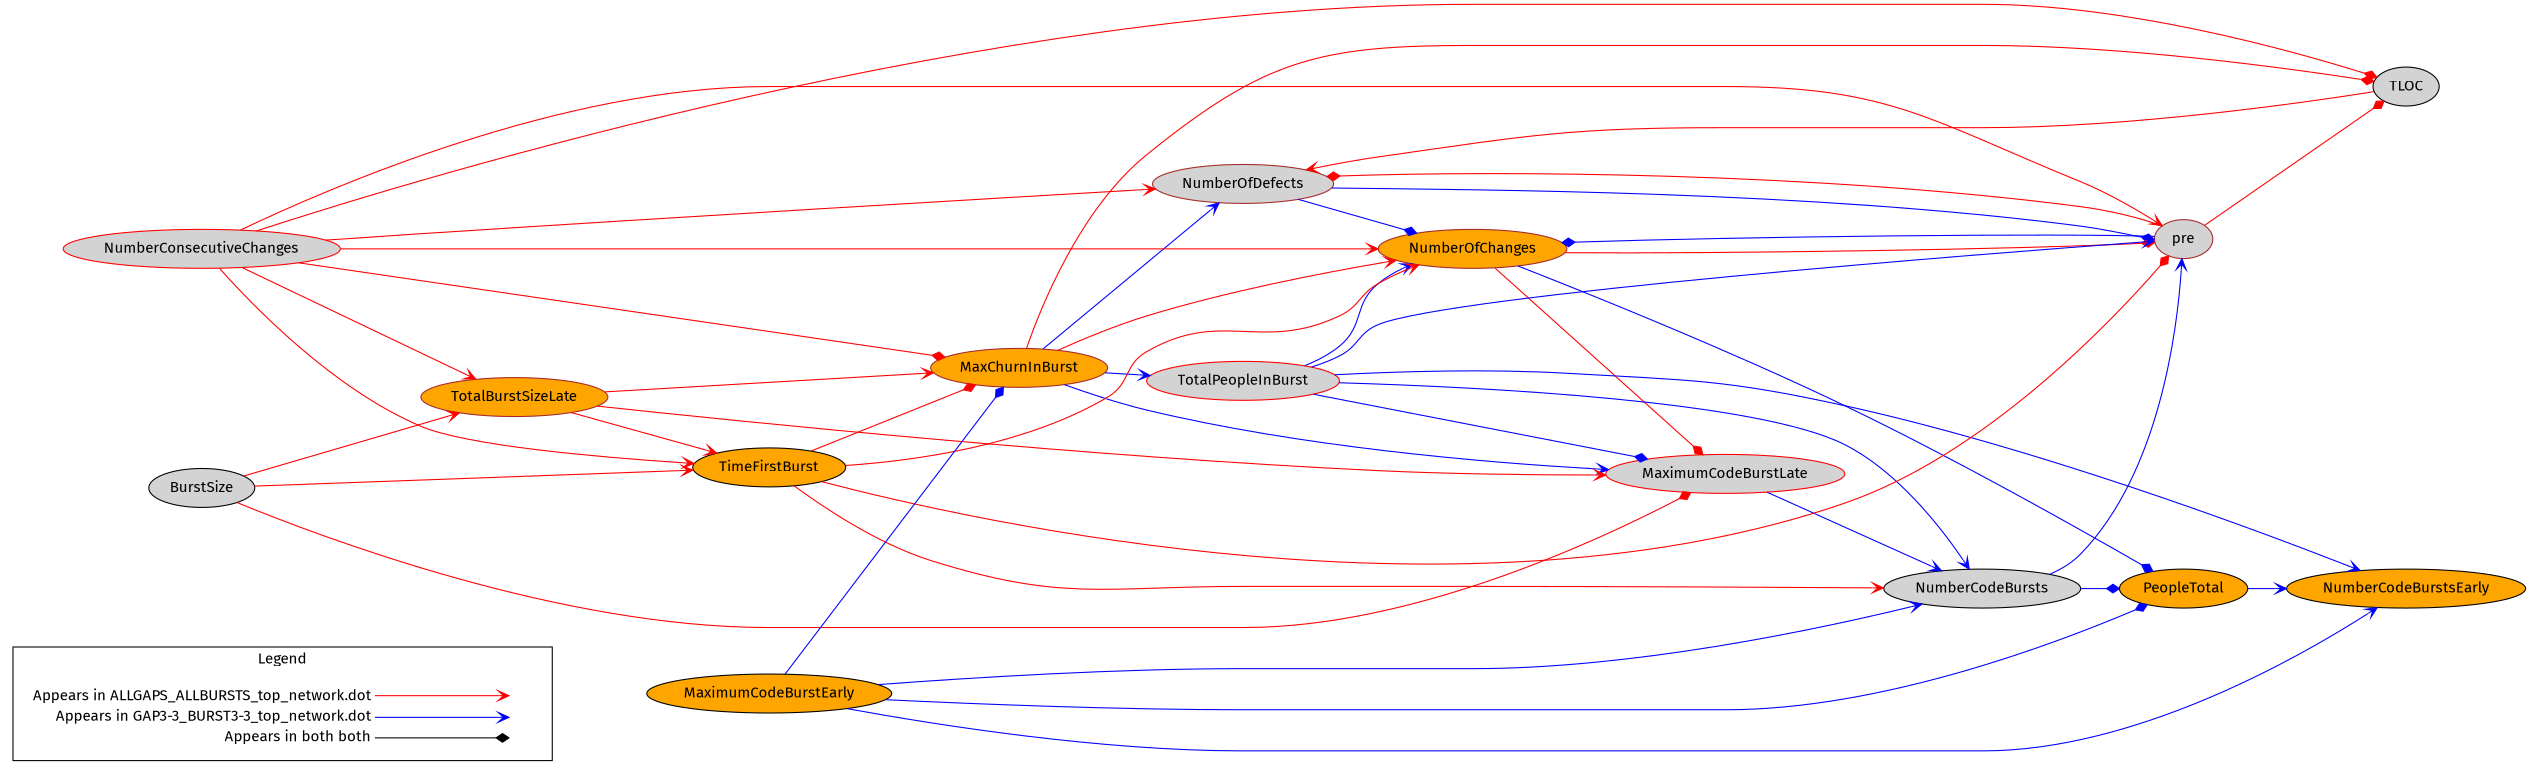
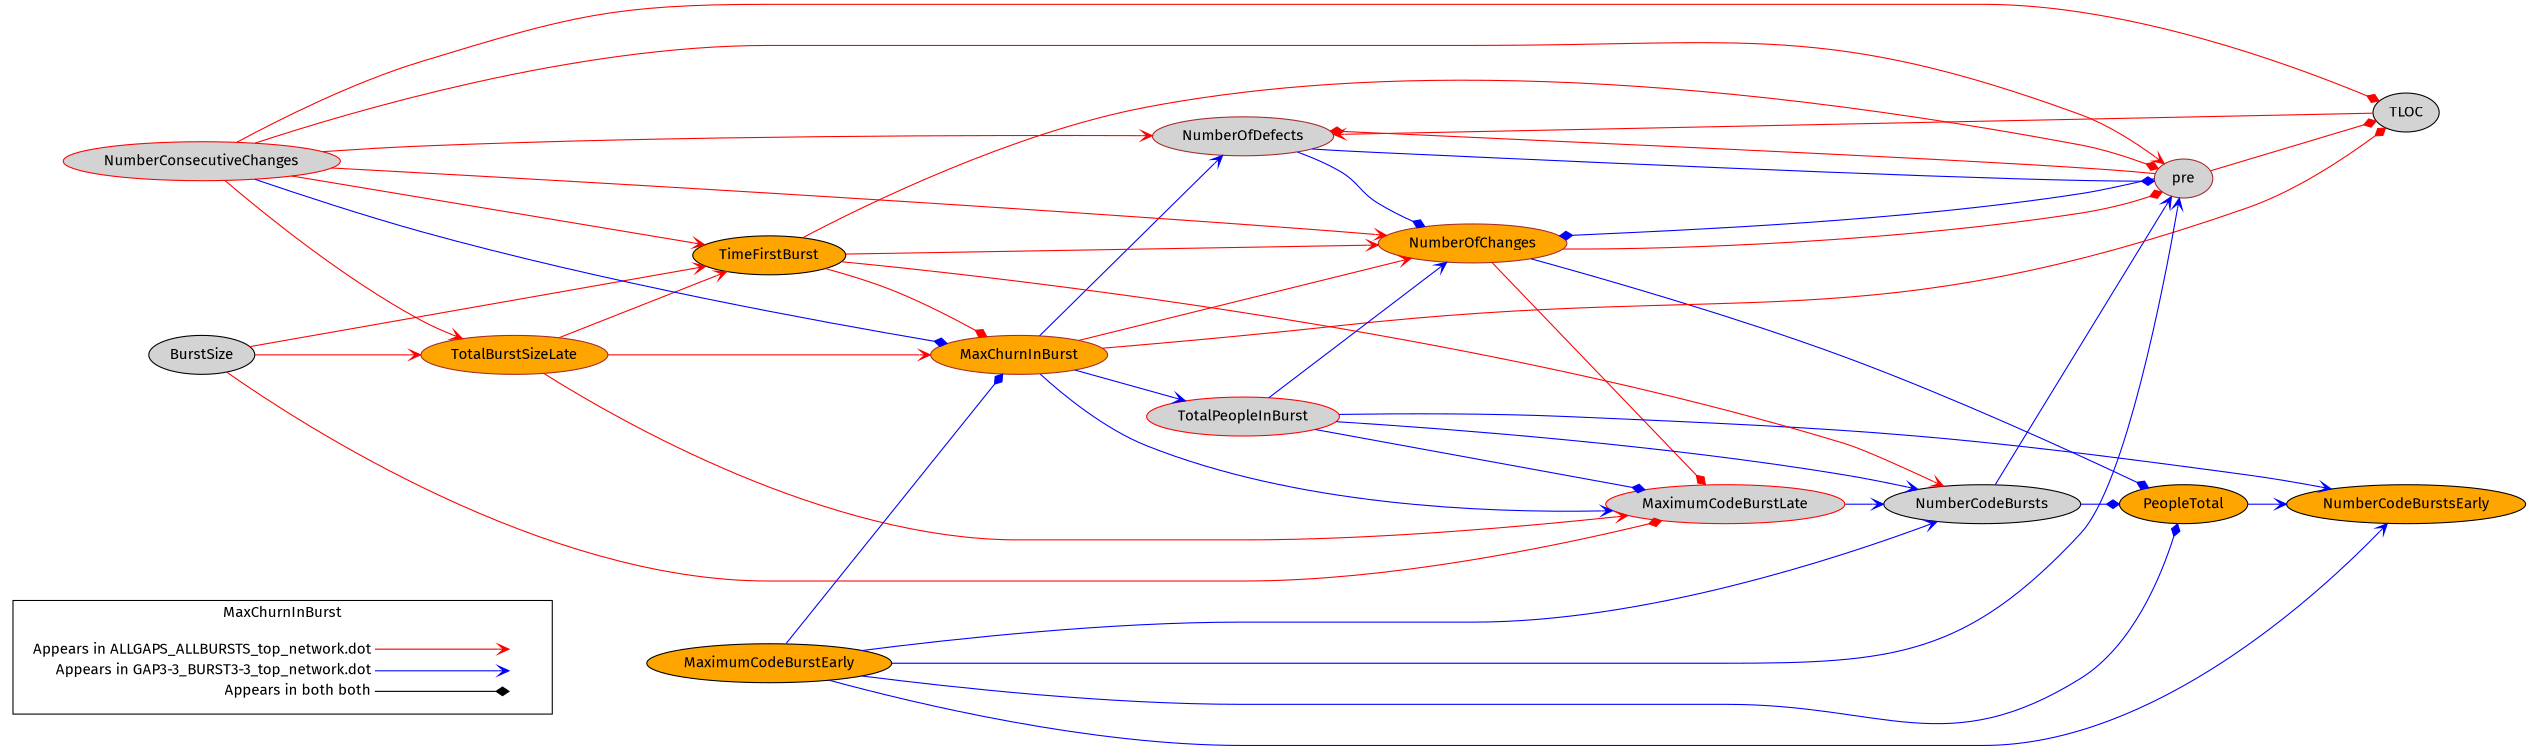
edge "TotalPeopleInBurst" -> "pre": now "MaximumCodeBurstEarly" -> "pre"
edge "NumberConsecutiveChanges" -> "MaxChurnInBurst": color red -> blue
cluster "Legend": label "Legend" -> "MaxChurnInBurst"
